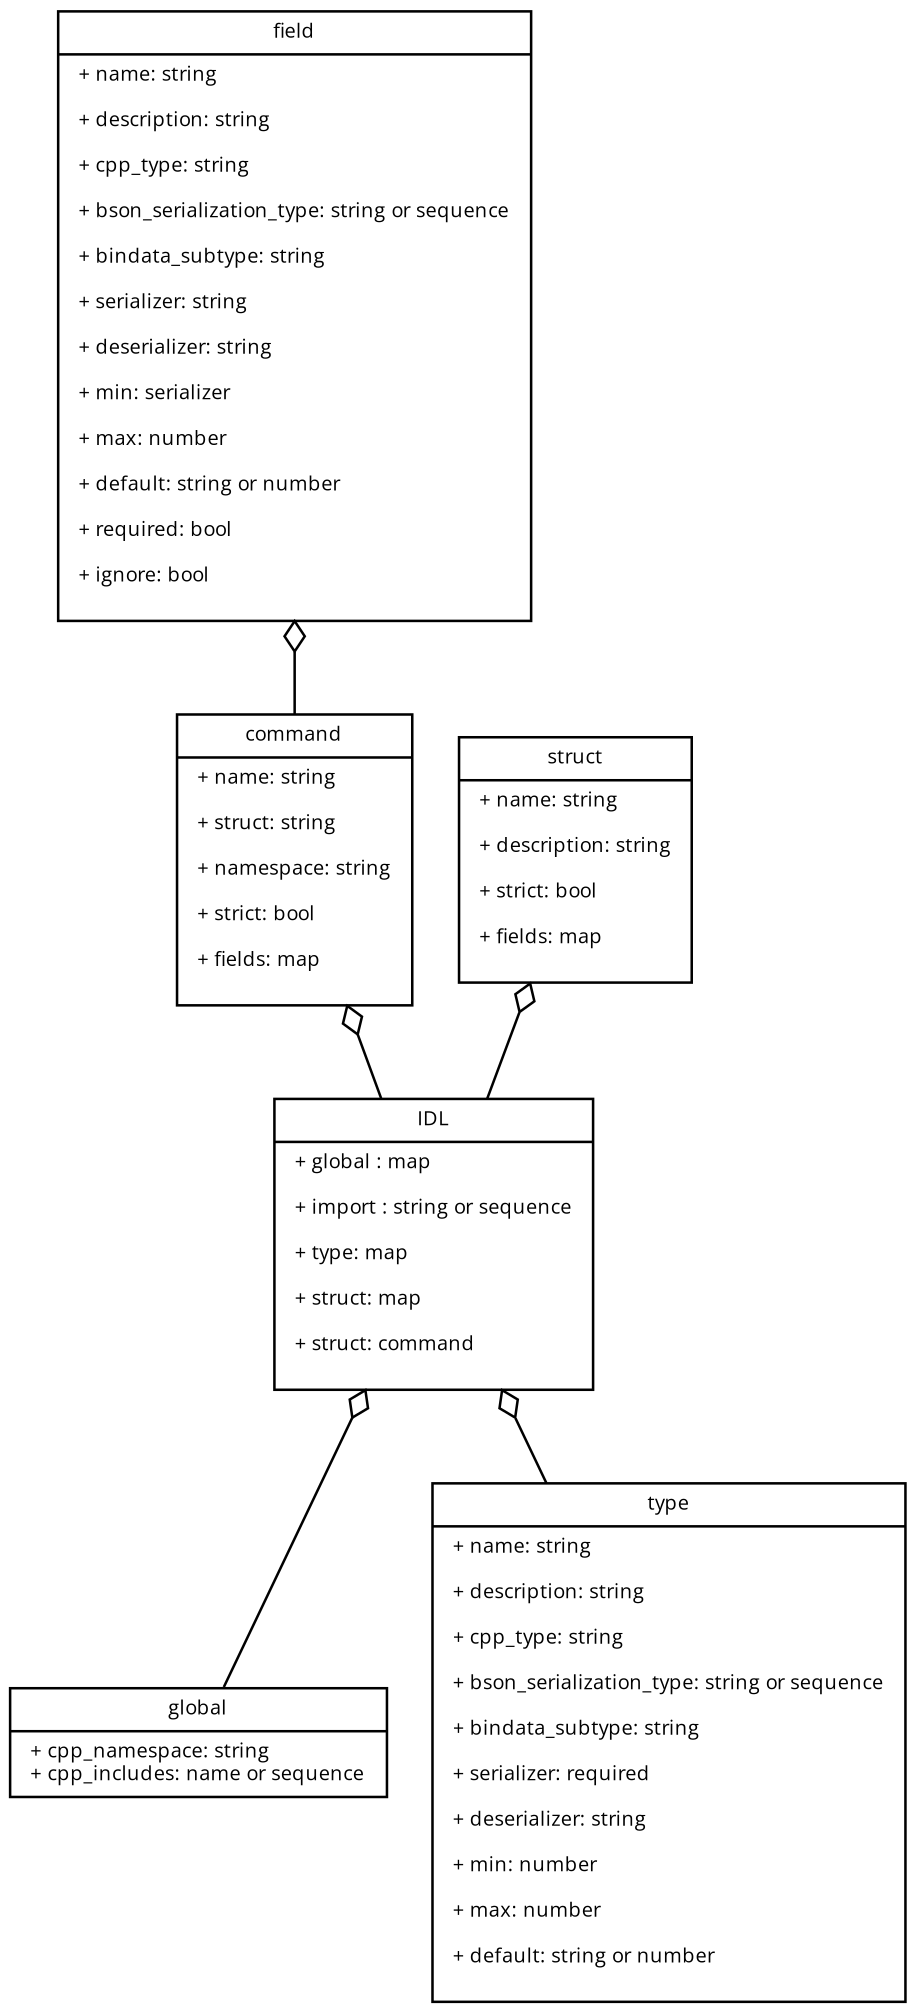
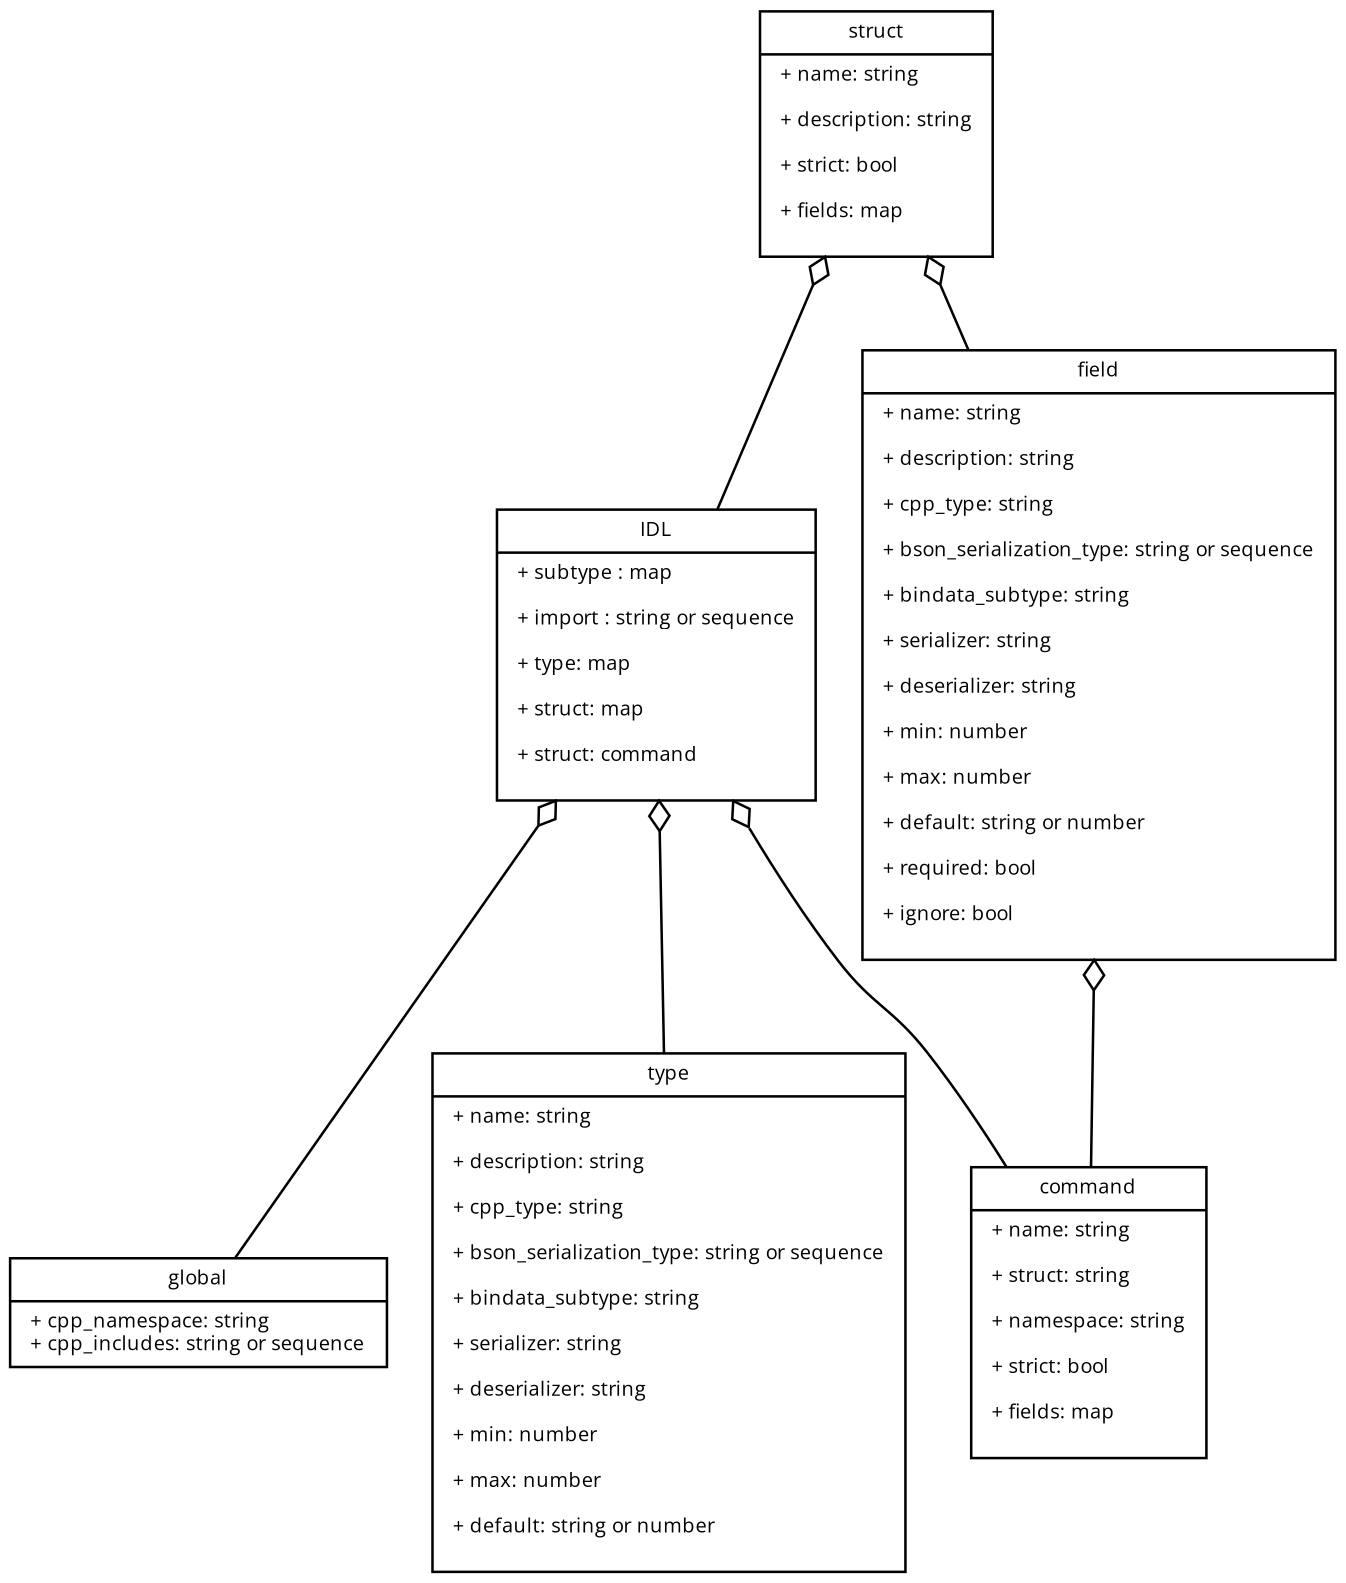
edge "field" -> "struct": added
node "field": text "+ min: serializer" -> "+ min: number"
edge "IDL" -> "command": reversed
node "IDL": text "+ global : map" -> "+ subtype : map"
node "global": text "+ cpp_includes: name or sequence" -> "+ cpp_includes: string or sequence"
node "type": text "+ serializer: required" -> "+ serializer: string"
